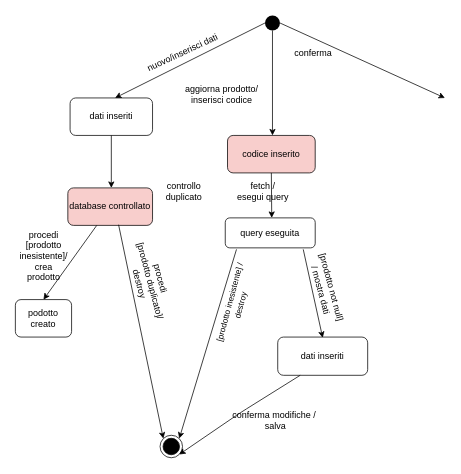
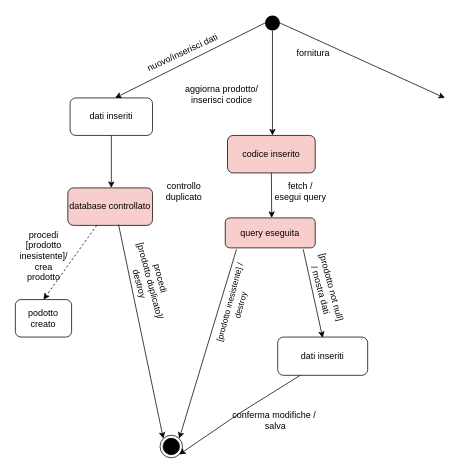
node "conferma": label "conferma" -> "fornitura"
node "fetch / esegui query": moved (263, 192) -> (300, 192)
node "query eseguita": fillcolor #ffffff -> #f8cecc
edge "database controllato" -> "podotto creato": style solid -> dashed
